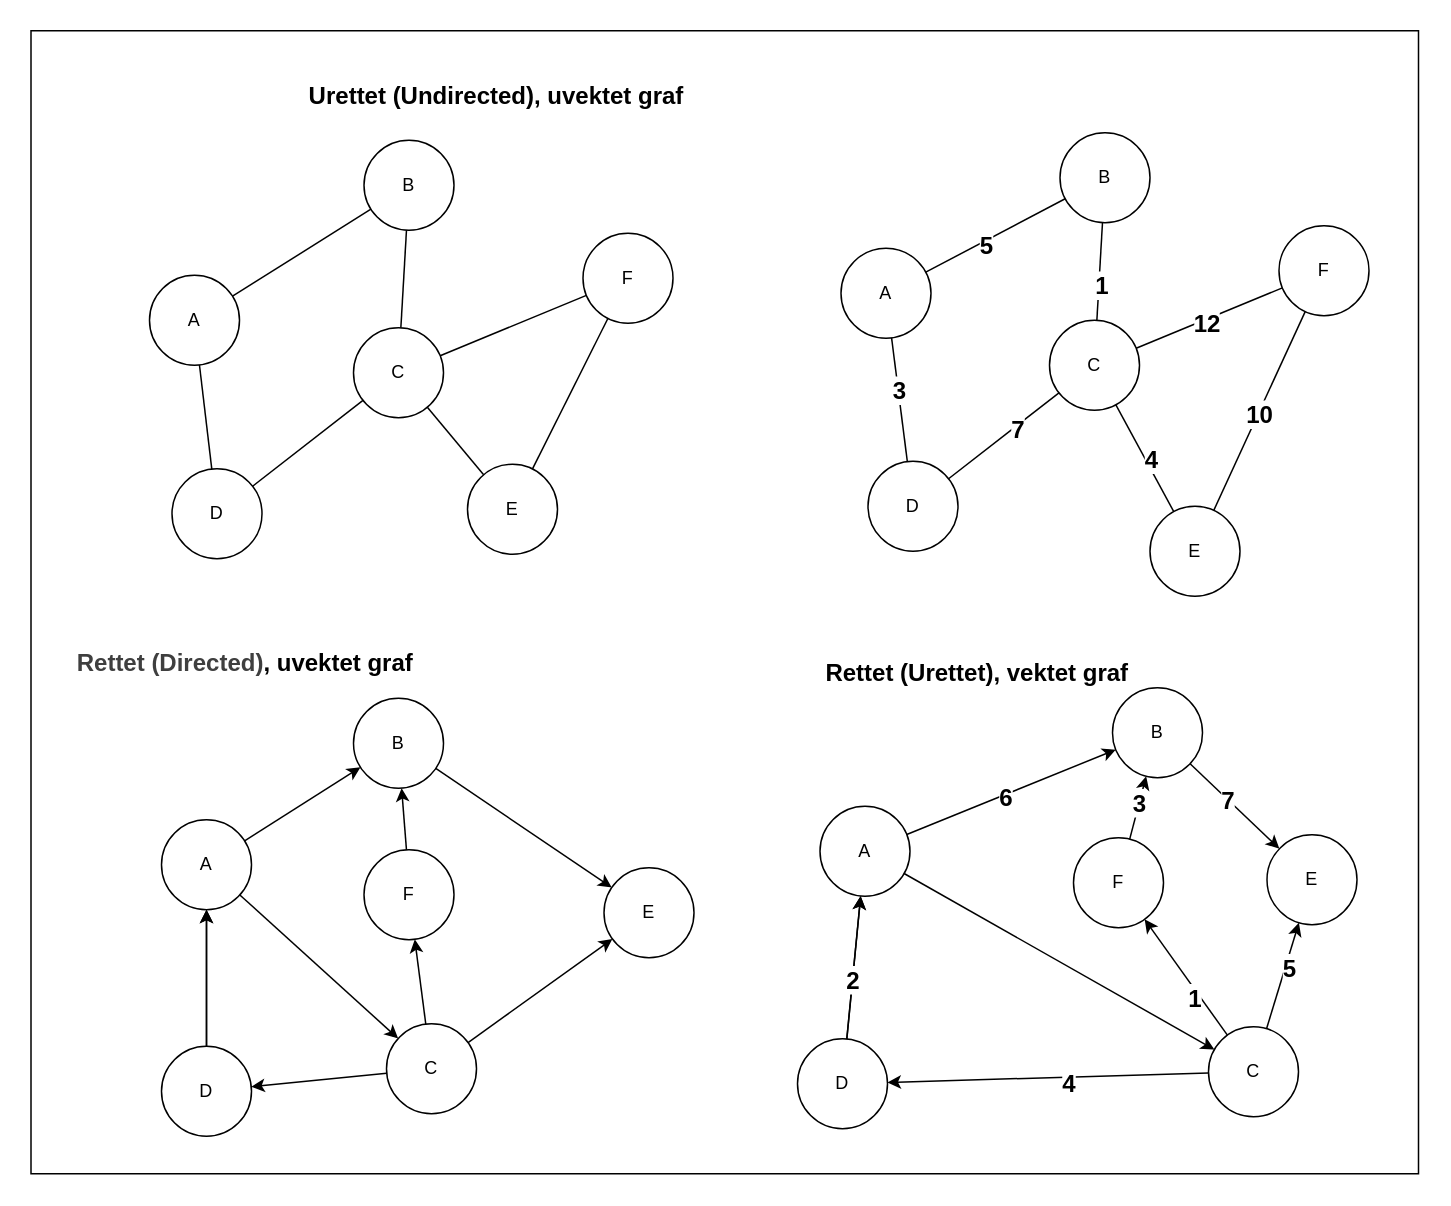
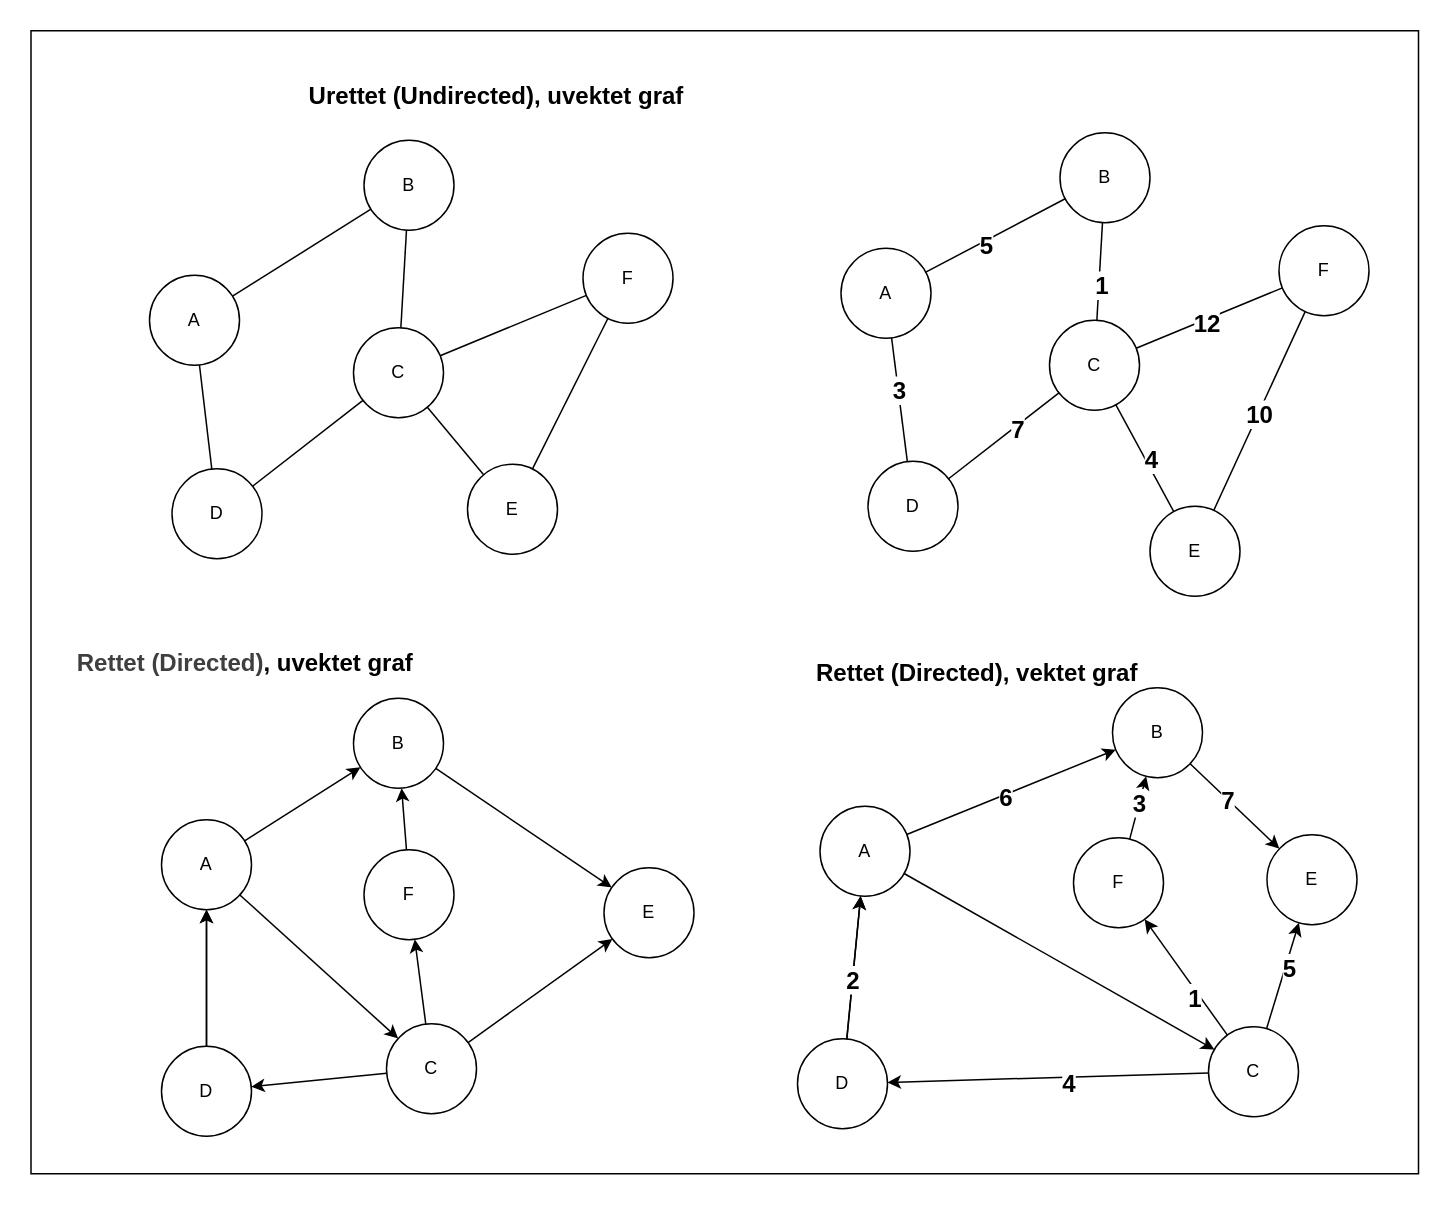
node "Rettet (Urettet), vektet graf": label "Rettet (Urettet), vektet graf" -> "Rettet (Directed), vektet graf"
